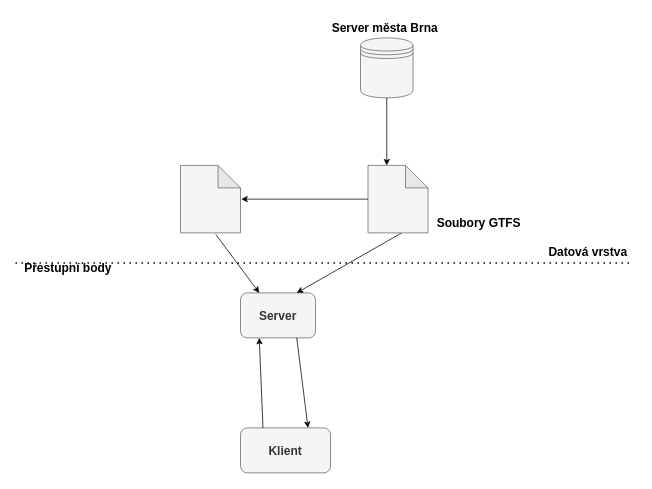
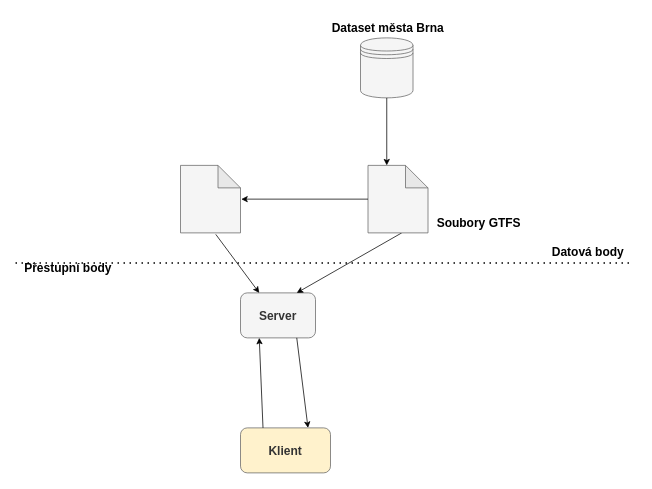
node "Server města Brna": label "Server města Brna" -> "Dataset města Brna"
node "Datová vrstva": label "Datová vrstva" -> "Datová body"
node "Klient": fillcolor #f5f5f5 -> #fff2cc
